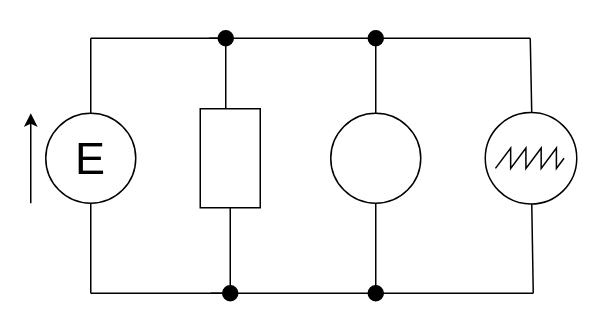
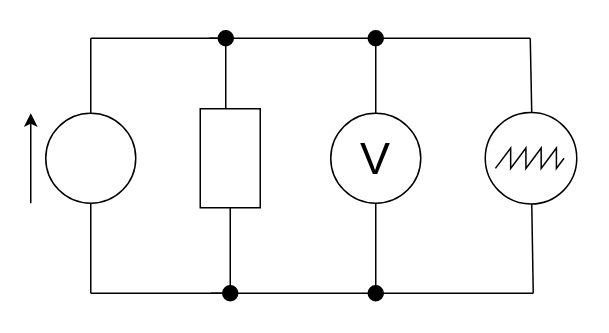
node "E": removed
node "V": added
